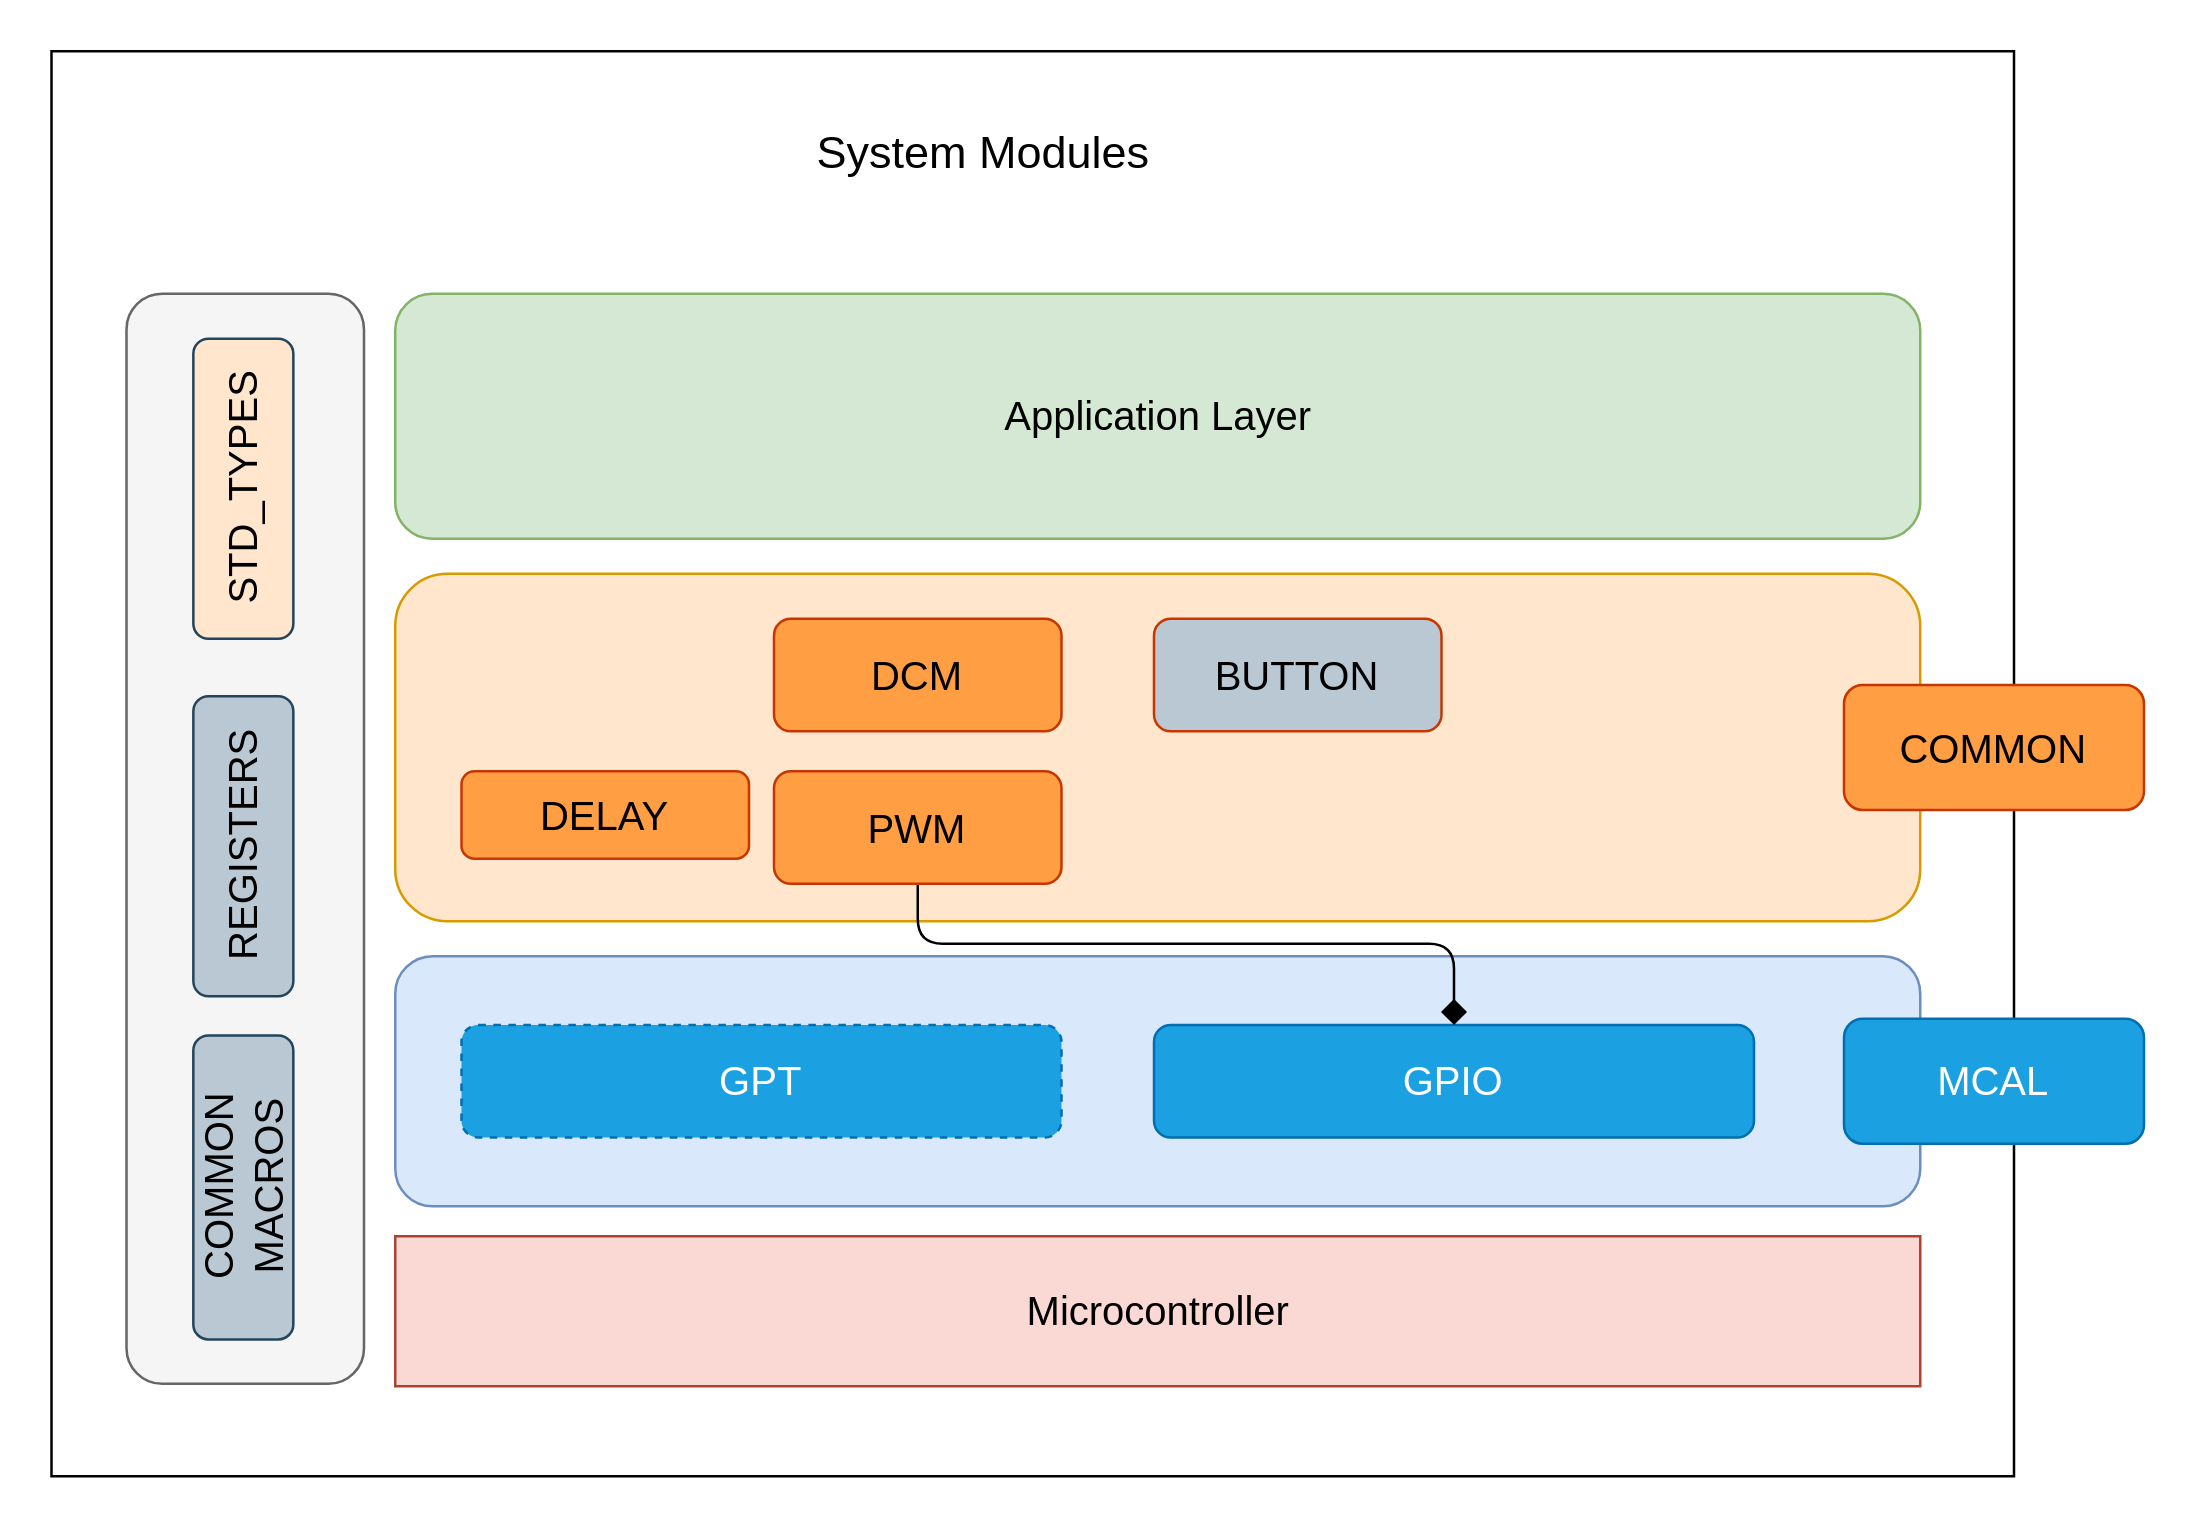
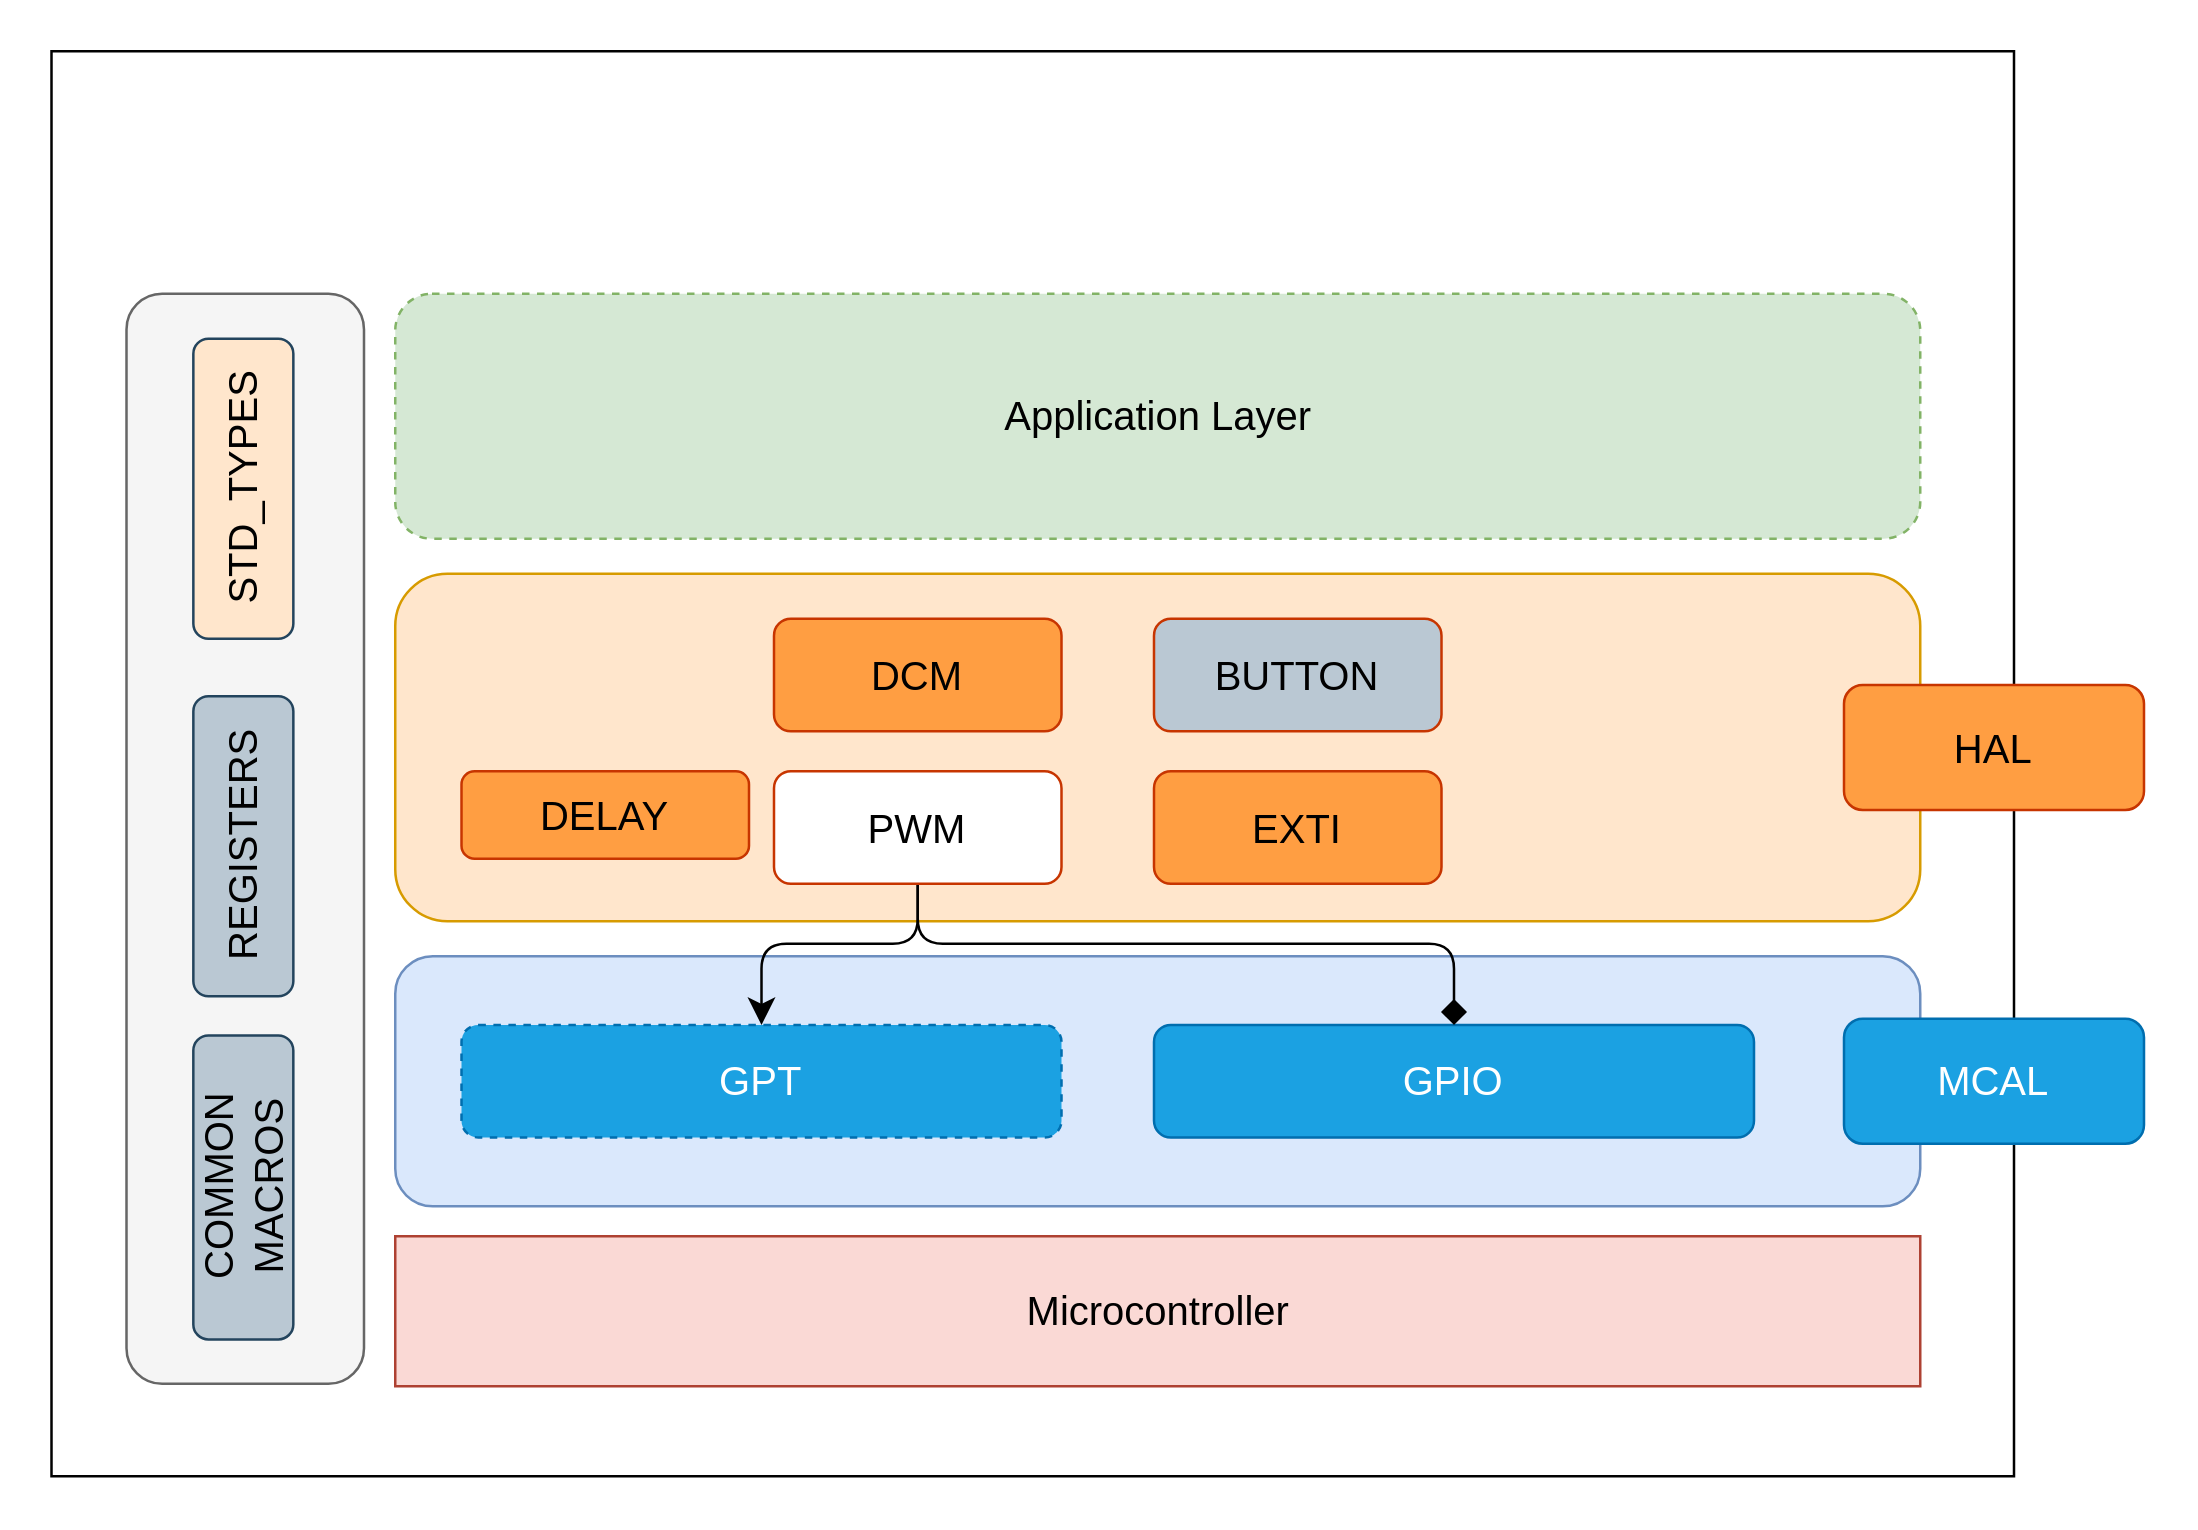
node "System Modules": removed
node "Application Layer": style solid -> dashed
node "COMMON": label "COMMON" -> "HAL"
node "PWM": fillcolor #ff9e42 -> #ffffff
node "EXTI": added
edge "PWM" -> "GPT": added
